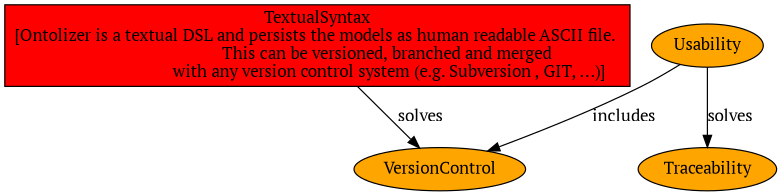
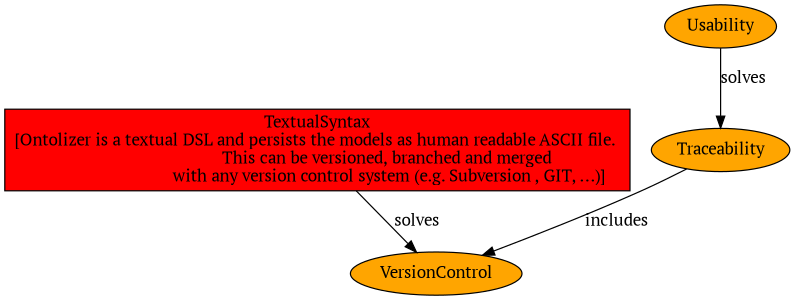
edge "Usability" -> "VersionControl": now "Traceability" -> "VersionControl"
